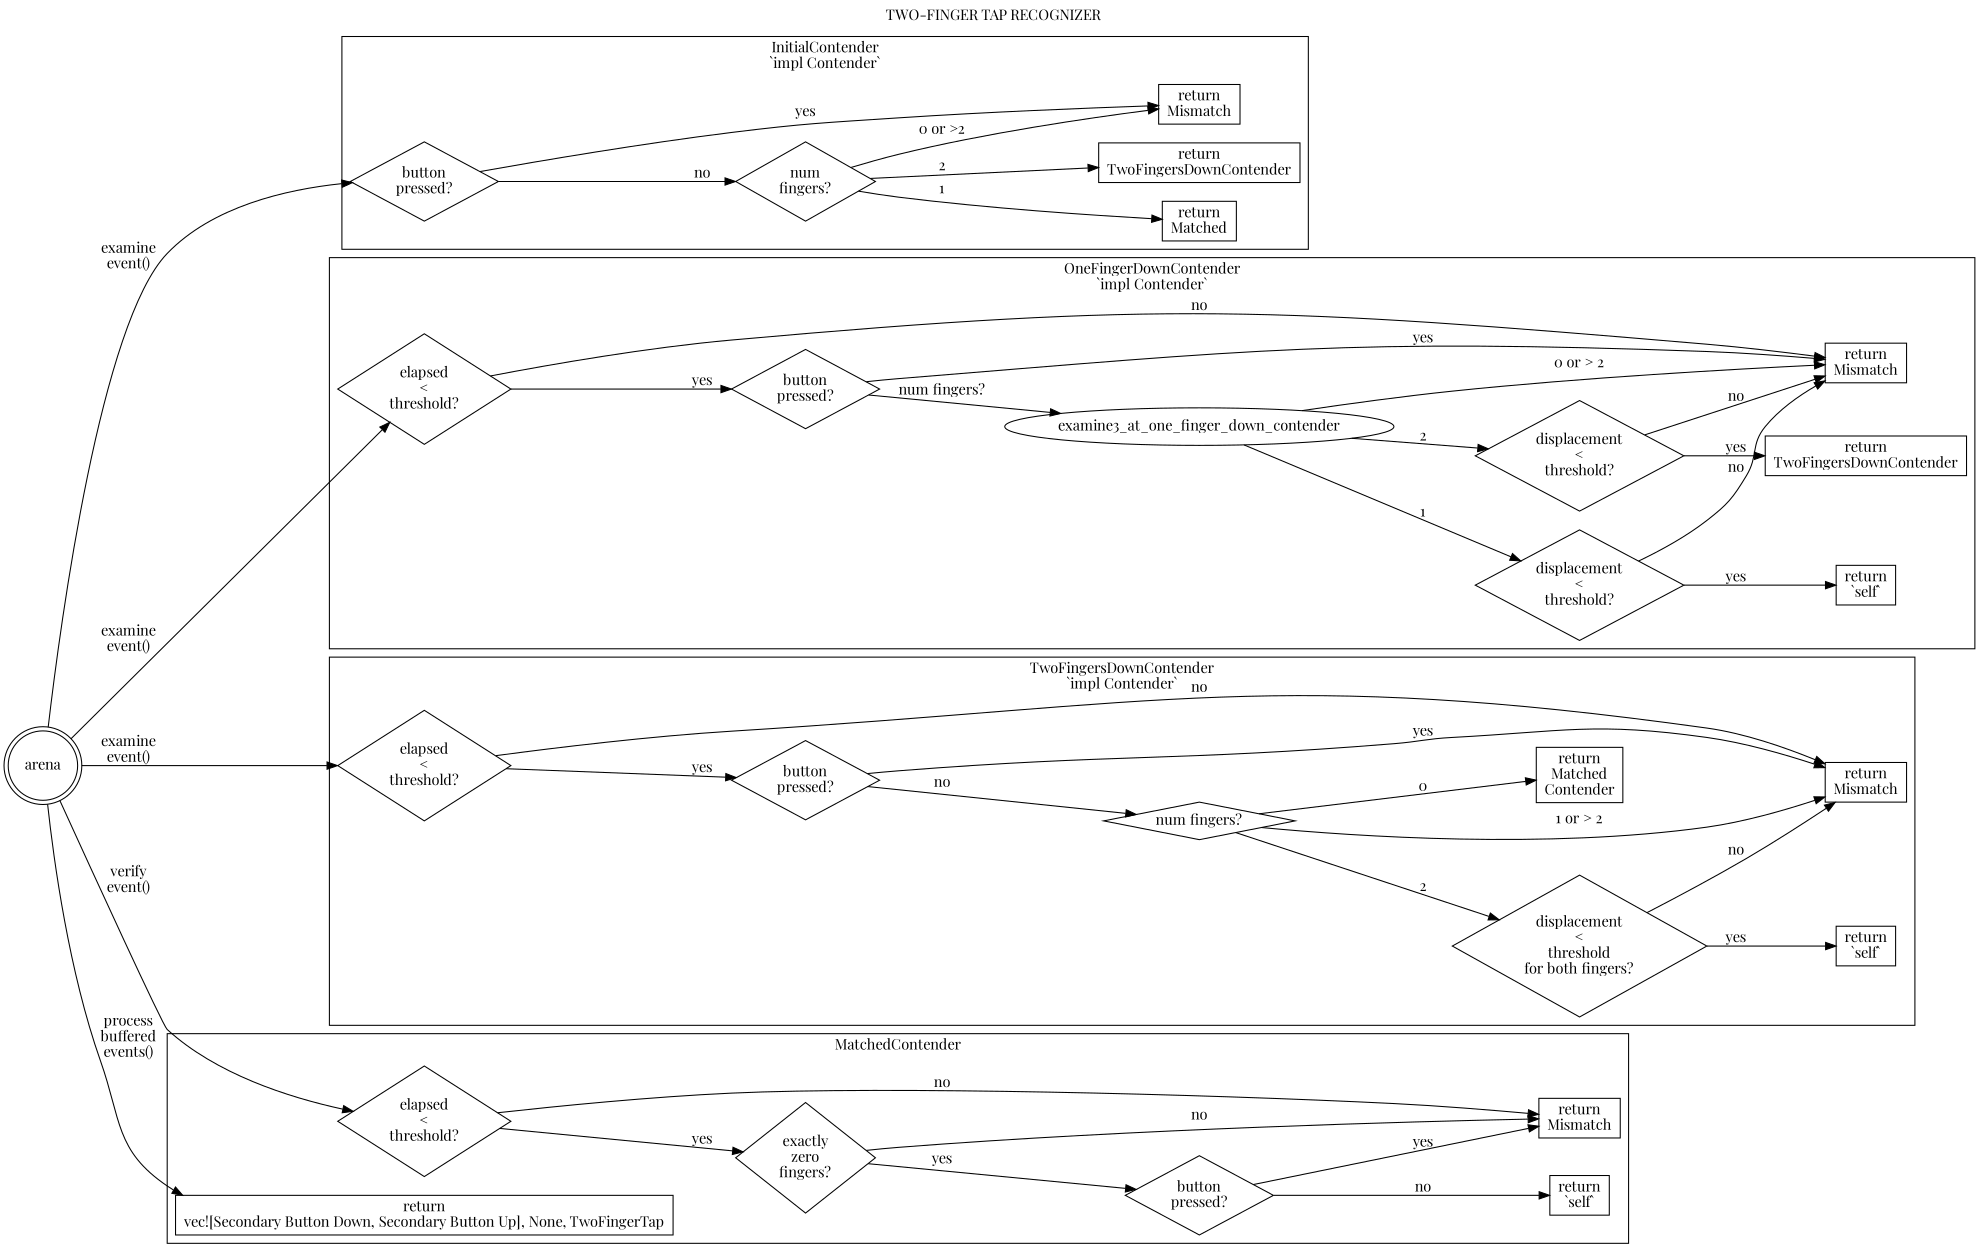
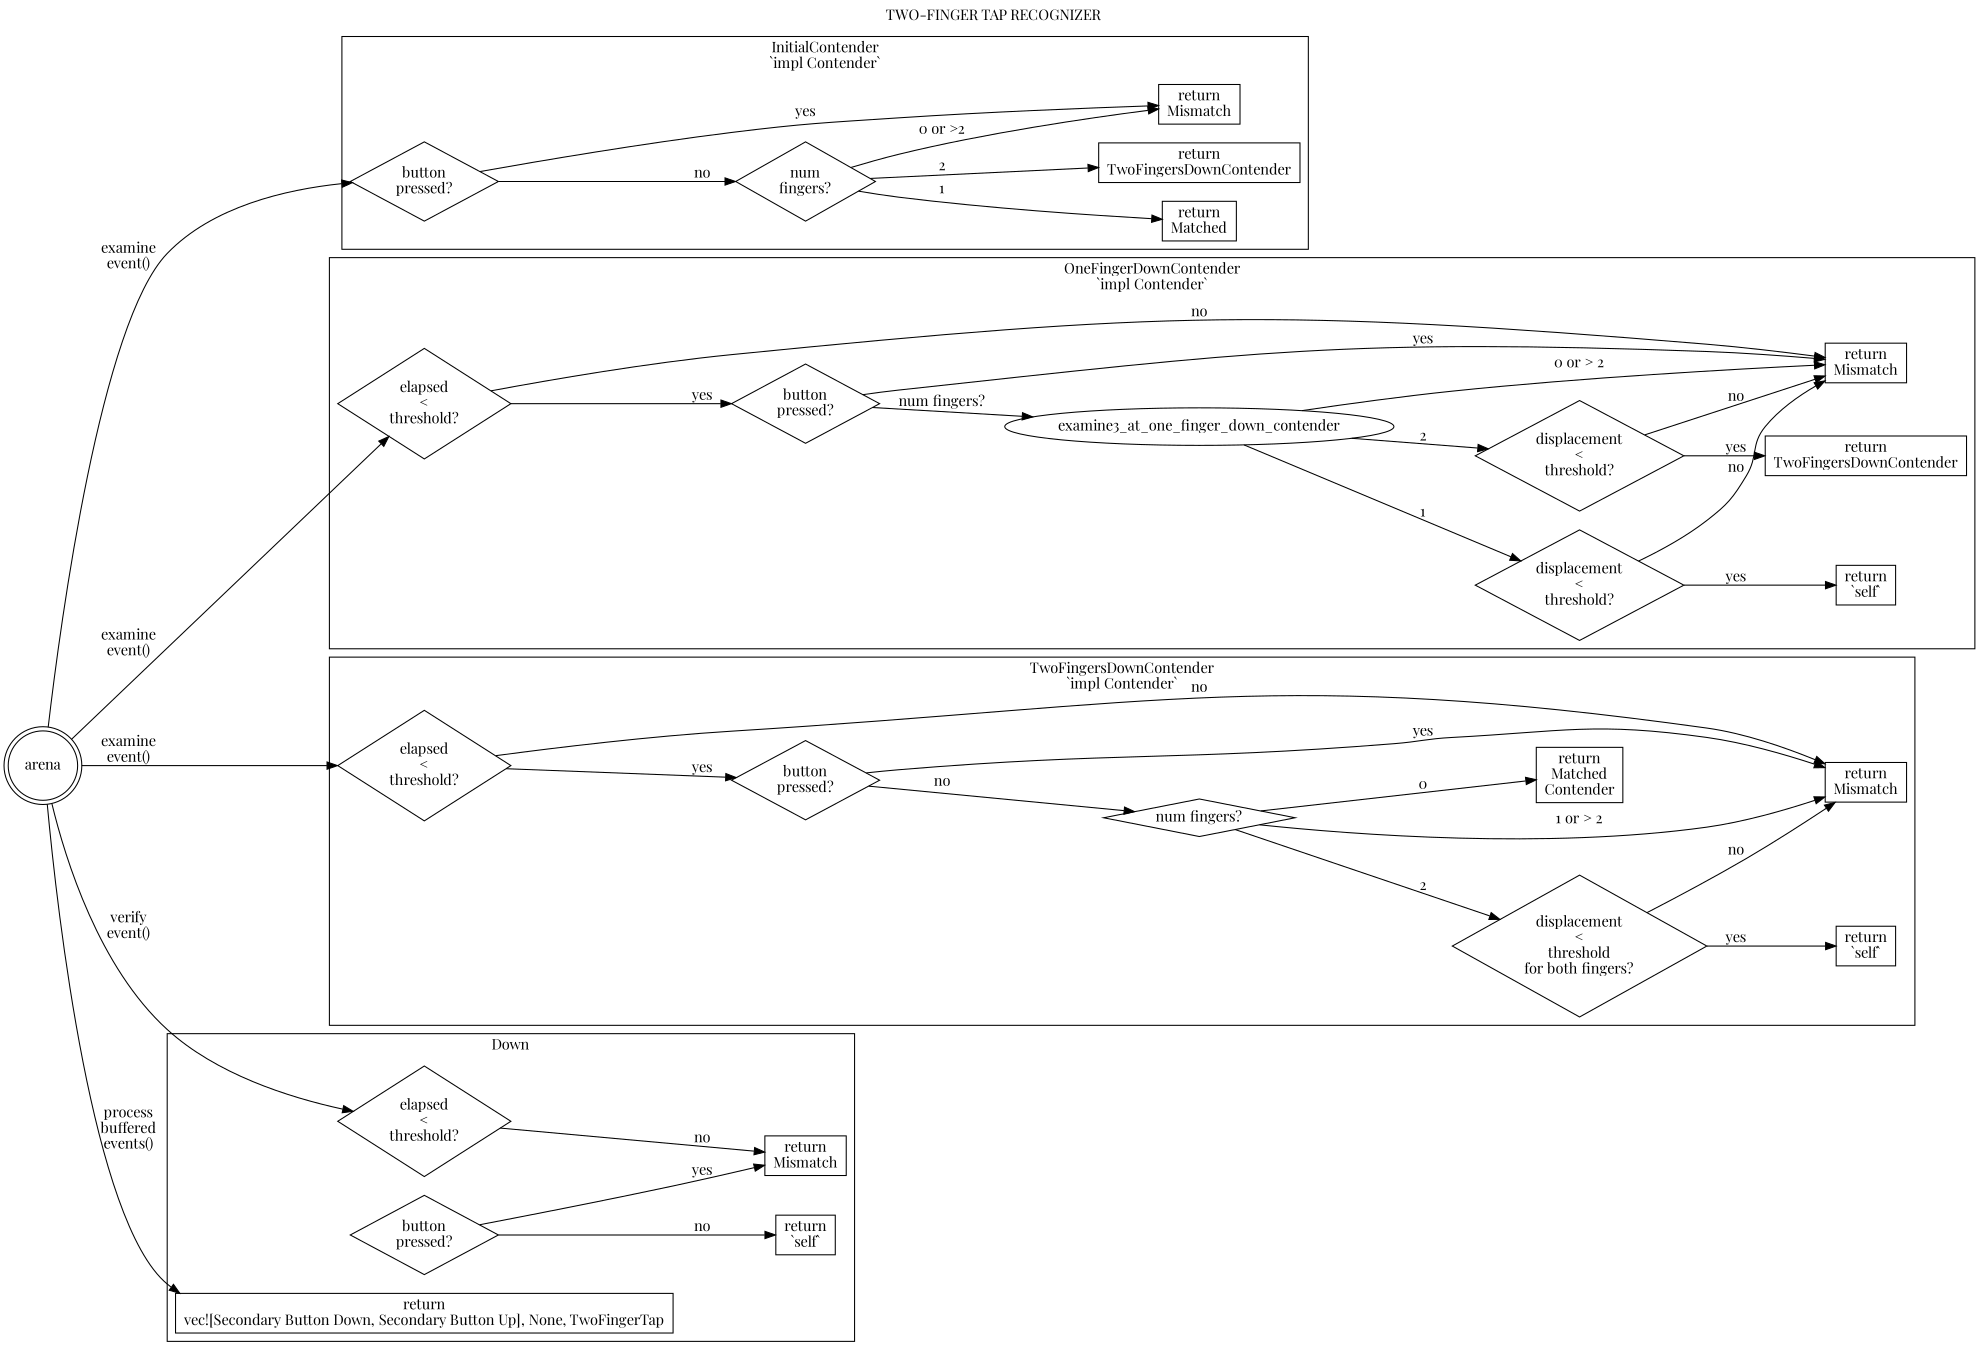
cluster "MatchedContender": label "MatchedContender" -> "Down"
node "exactly zero fingers?": removed
